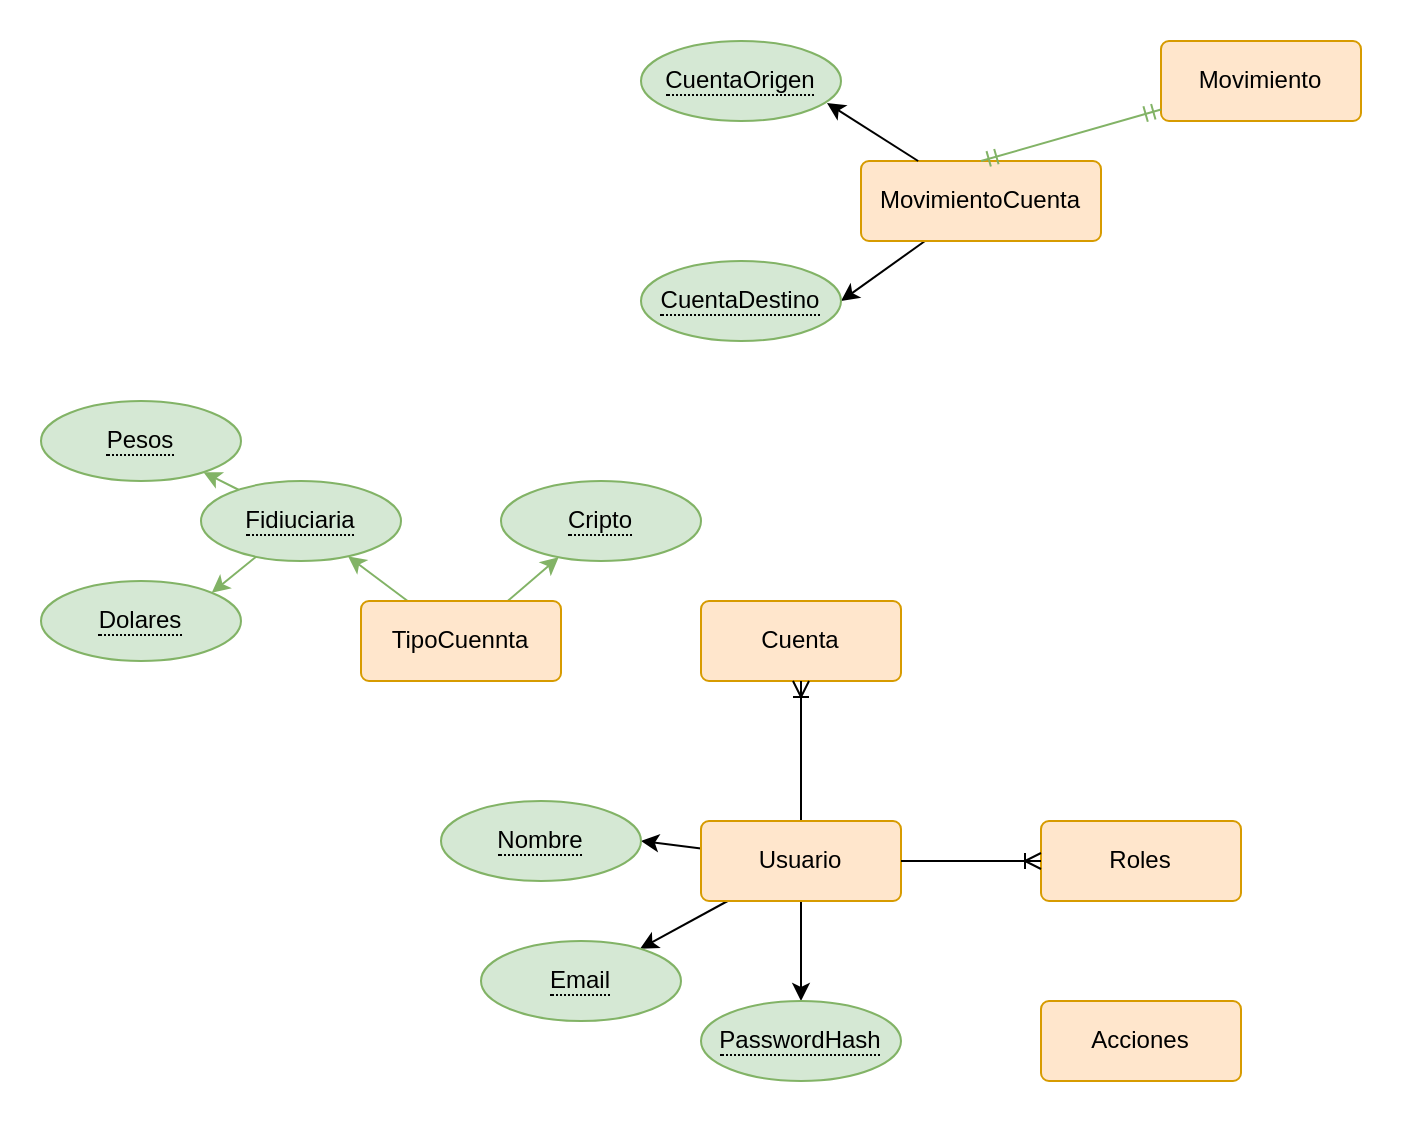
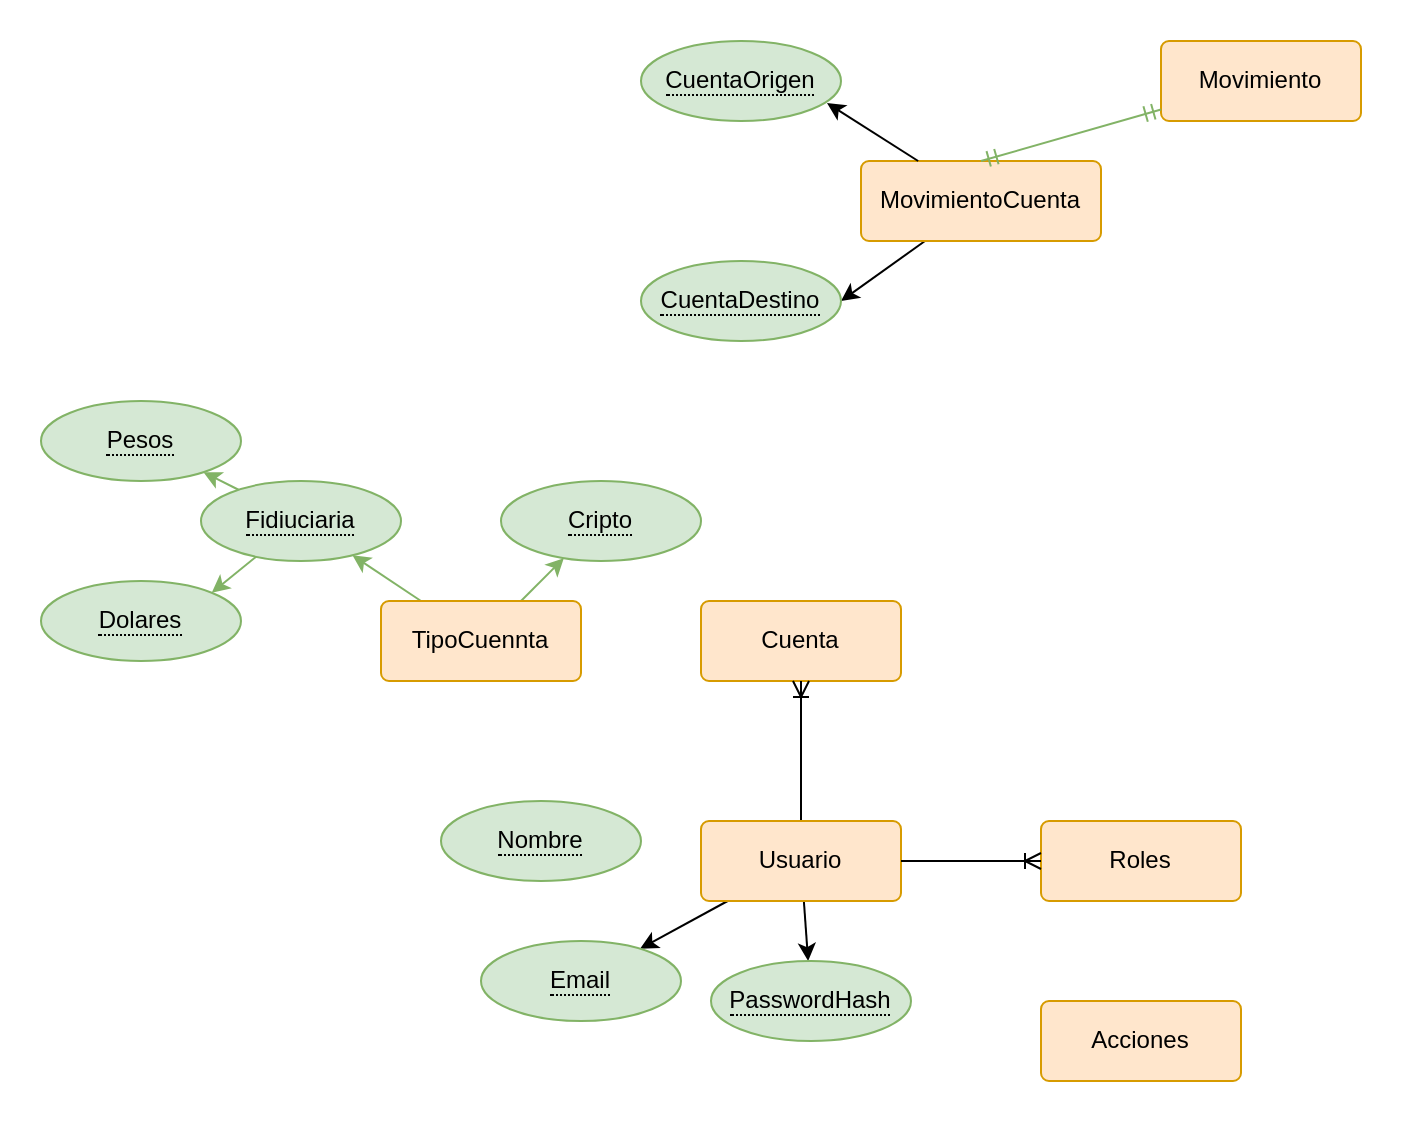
node "TipoCuennta": moved (461, 641) -> (481, 641)
edge "Usuario" -> "Nombre": removed
node "PasswordHash": moved (801, 1041) -> (811, 1001)
